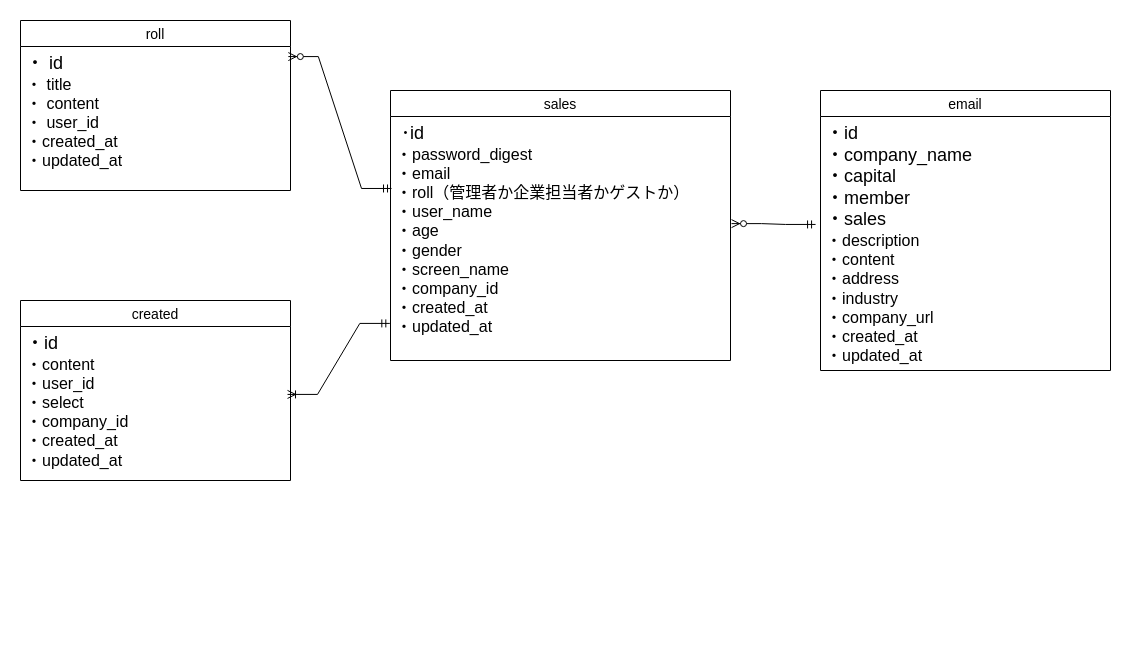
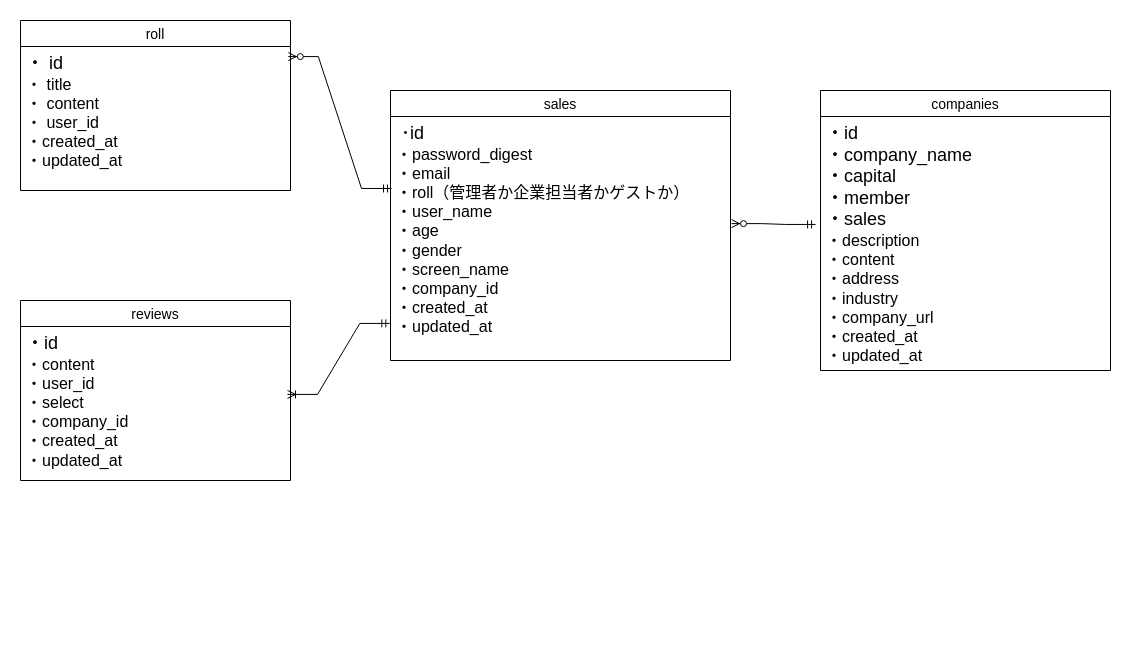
node "email": label "email" -> "companies"
node "created": label "created" -> "reviews"
